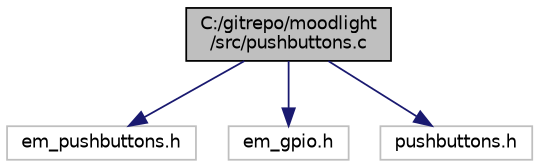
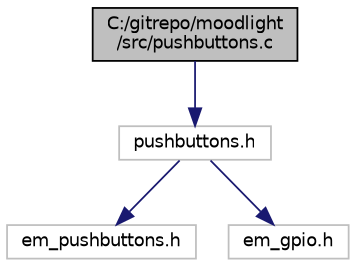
edge "C:/gitrepo/moodlight /src/pushbuttons.c" -> "em_gpio.h": now "pushbuttons.h" -> "em_gpio.h"
edge "C:/gitrepo/moodlight /src/pushbuttons.c" -> "em_pushbuttons.h": now "pushbuttons.h" -> "em_pushbuttons.h"
